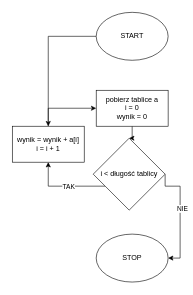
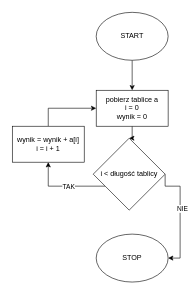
edge "START" -> "wynik = wynik + a[i] i = i + 1": now "START" -> "pobierz tablice a i = 0 wynik = 0"
